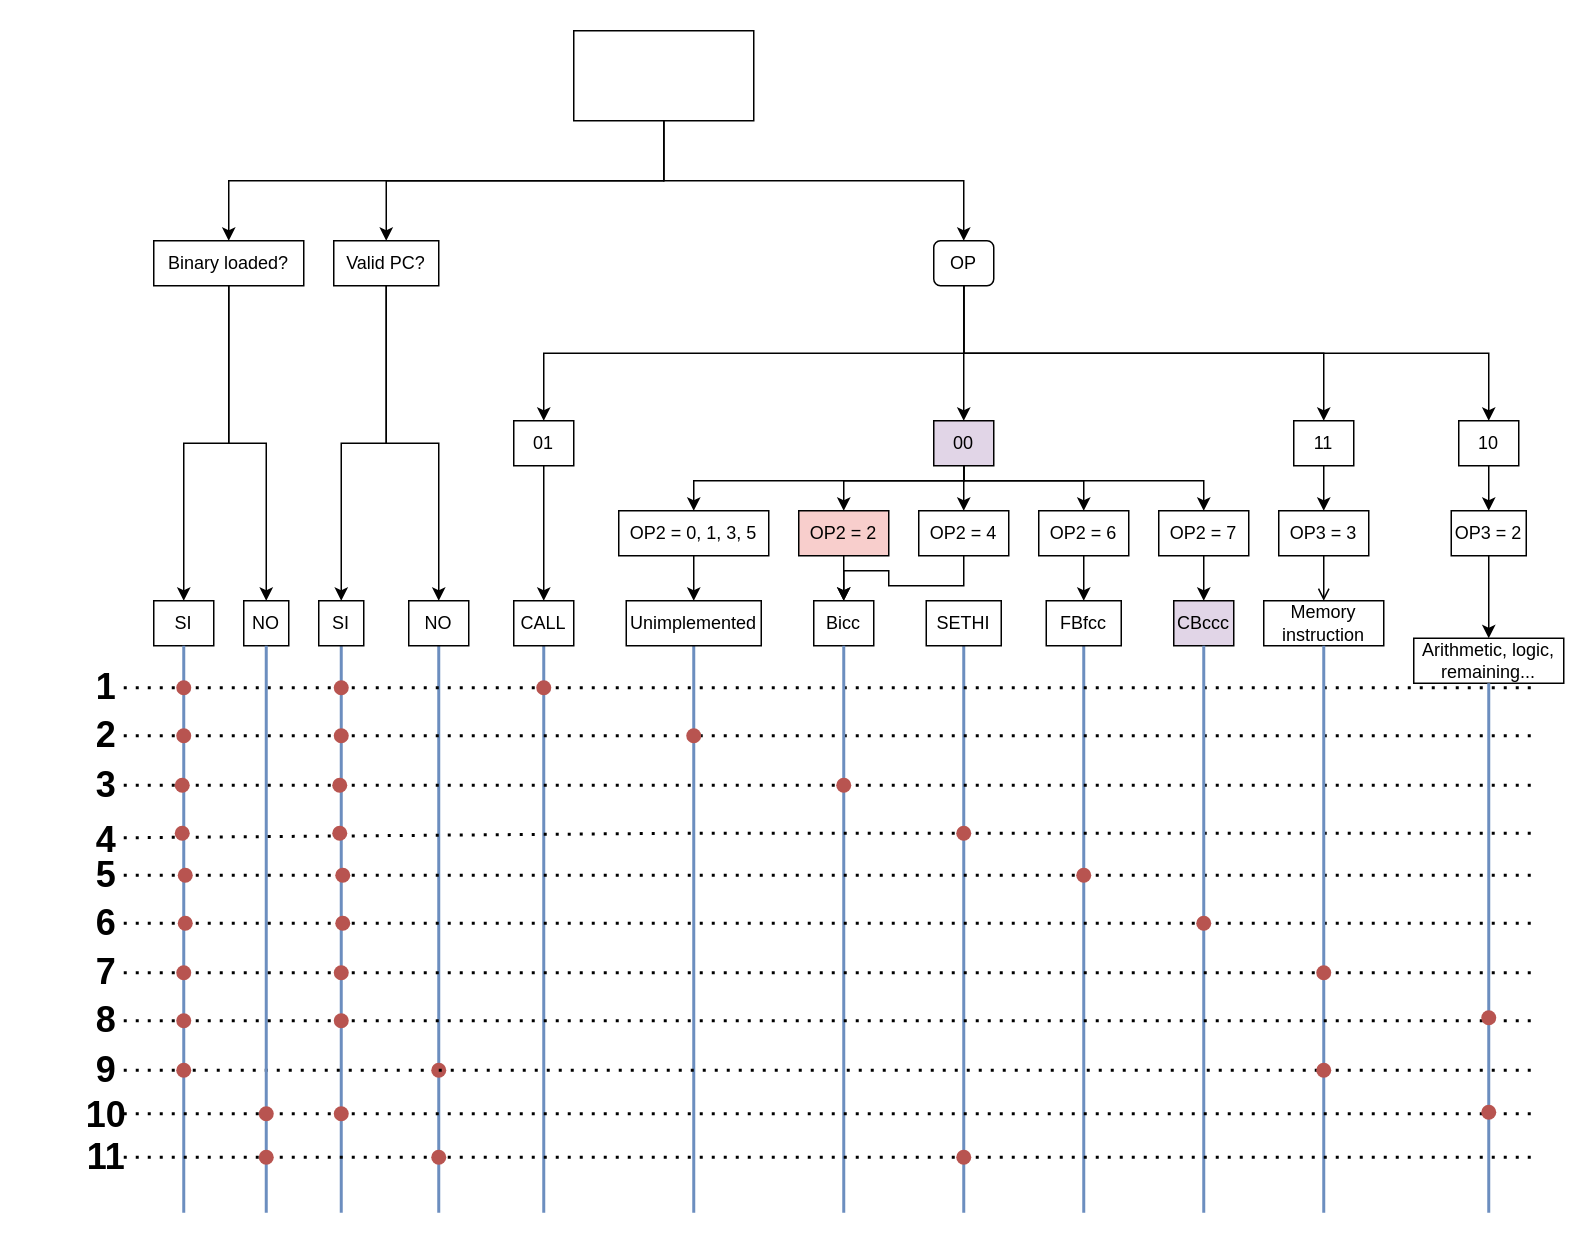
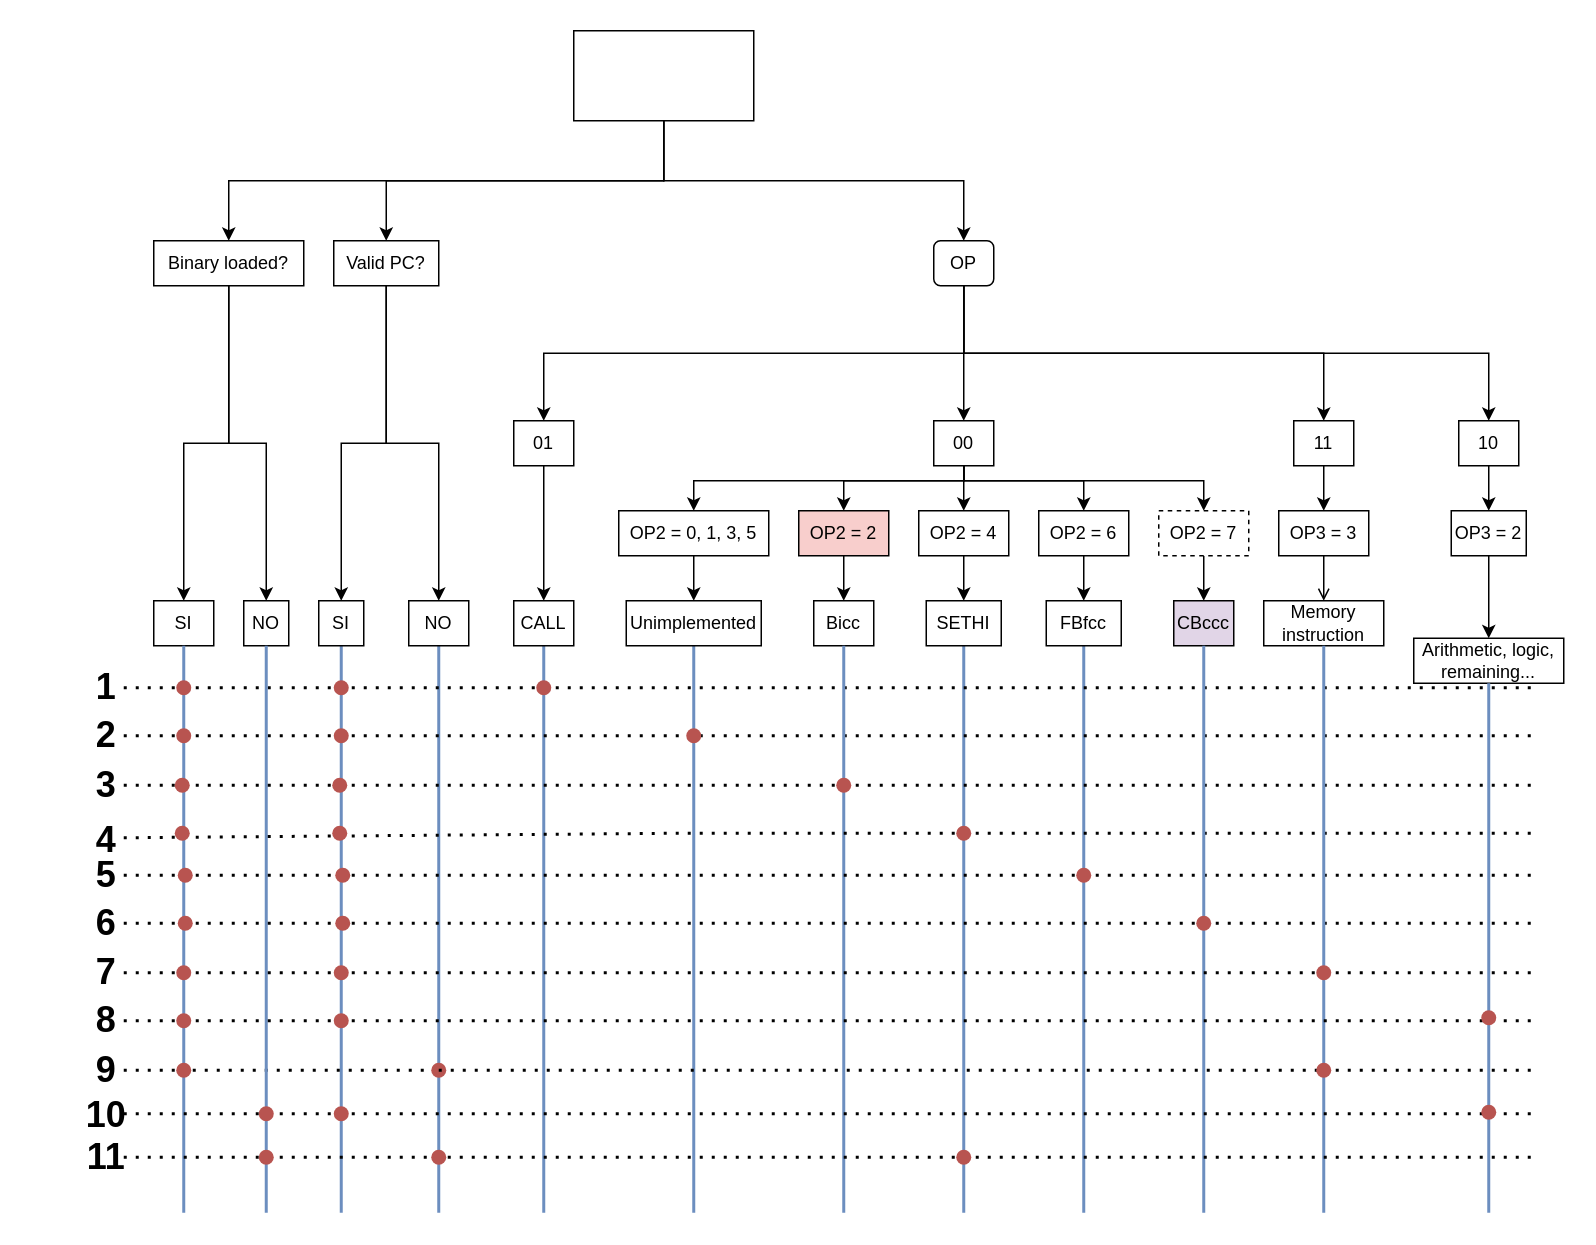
node "00": fillcolor #e1d5e7 -> #ffffff
node "OP2 = 7": style solid -> dashed
edge "OP2 = 4" -> "Bicc": now "OP2 = 4" -> "SETHI"
